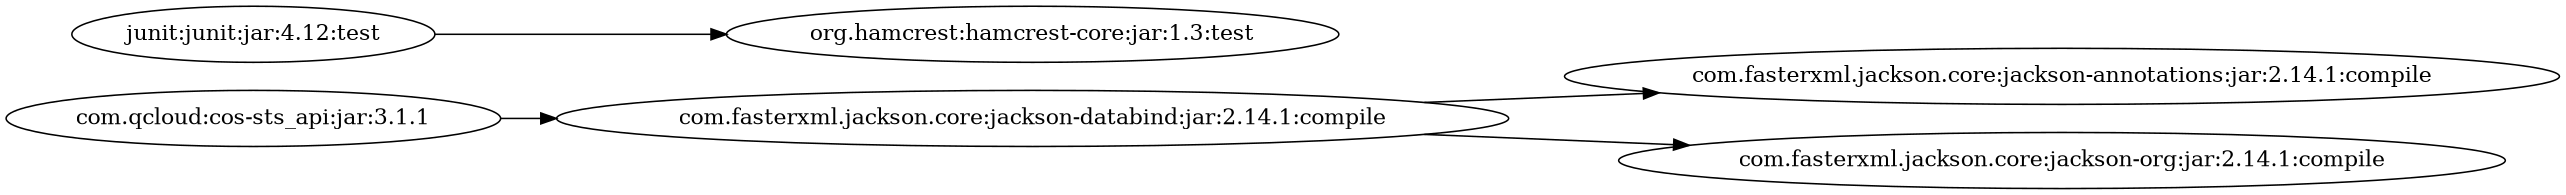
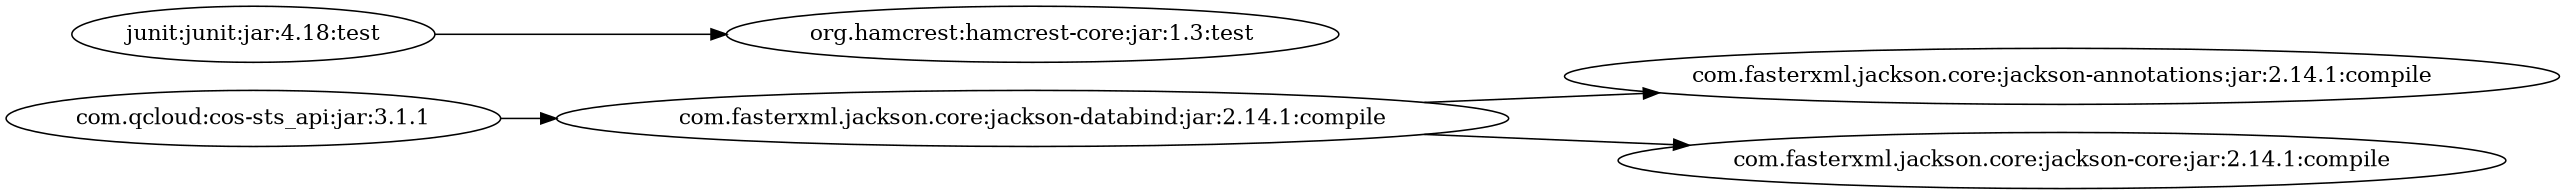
node "junit:junit:jar:4.12:test": label "junit:junit:jar:4.12:test" -> "junit:junit:jar:4.18:test"
node "com.fasterxml.jackson.core:jackson-org:jar:2.14.1:compile": label "com.fasterxml.jackson.core:jackson-org:jar:2.14.1:compile" -> "com.fasterxml.jackson.core:jackson-core:jar:2.14.1:compile"
